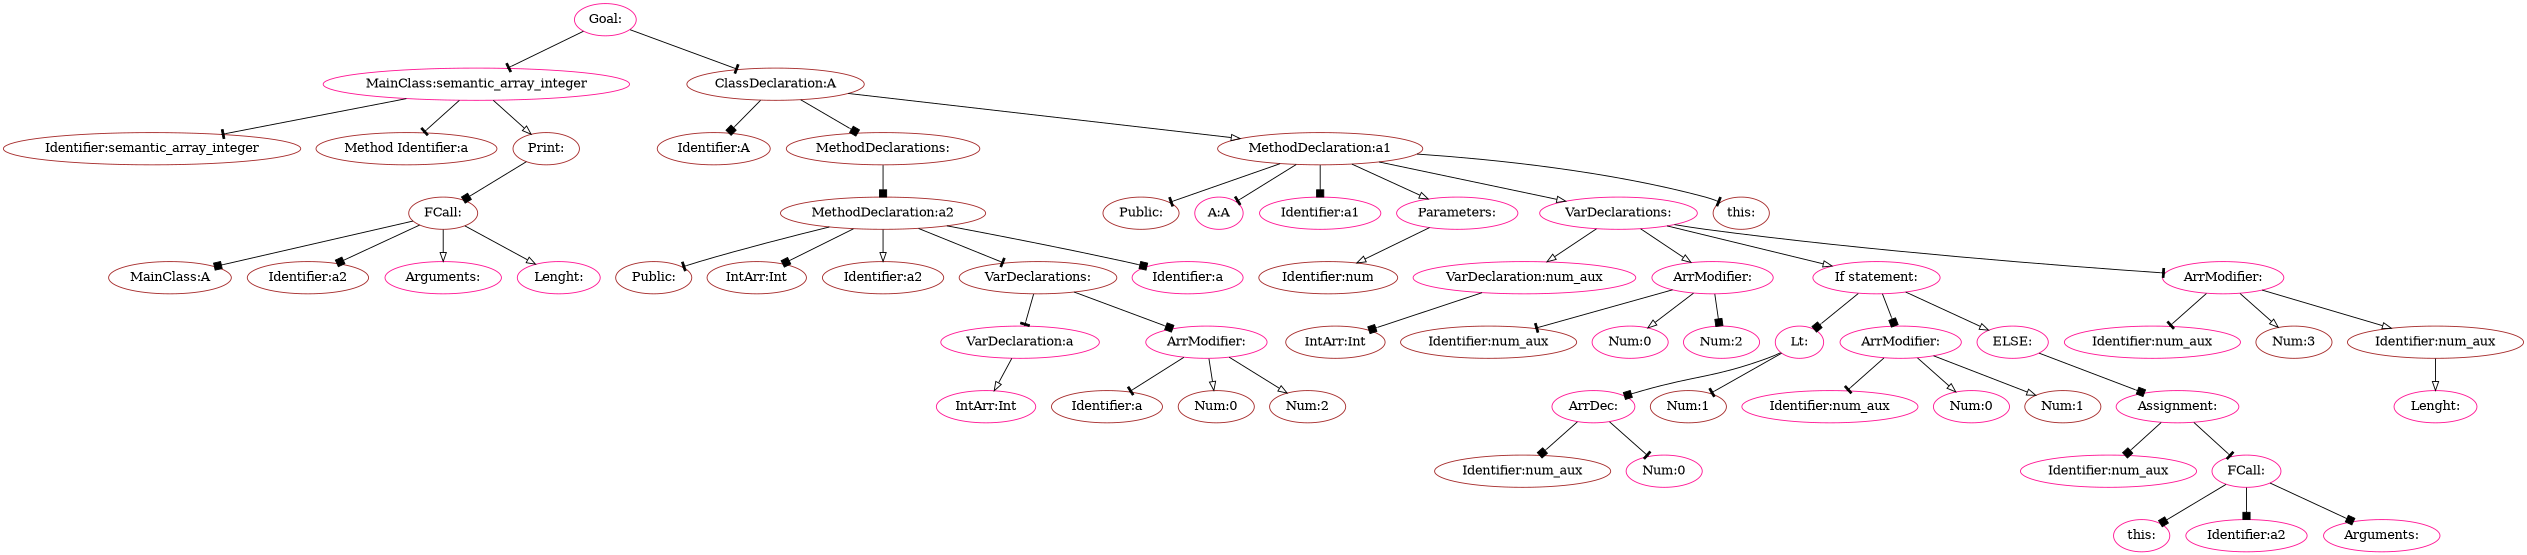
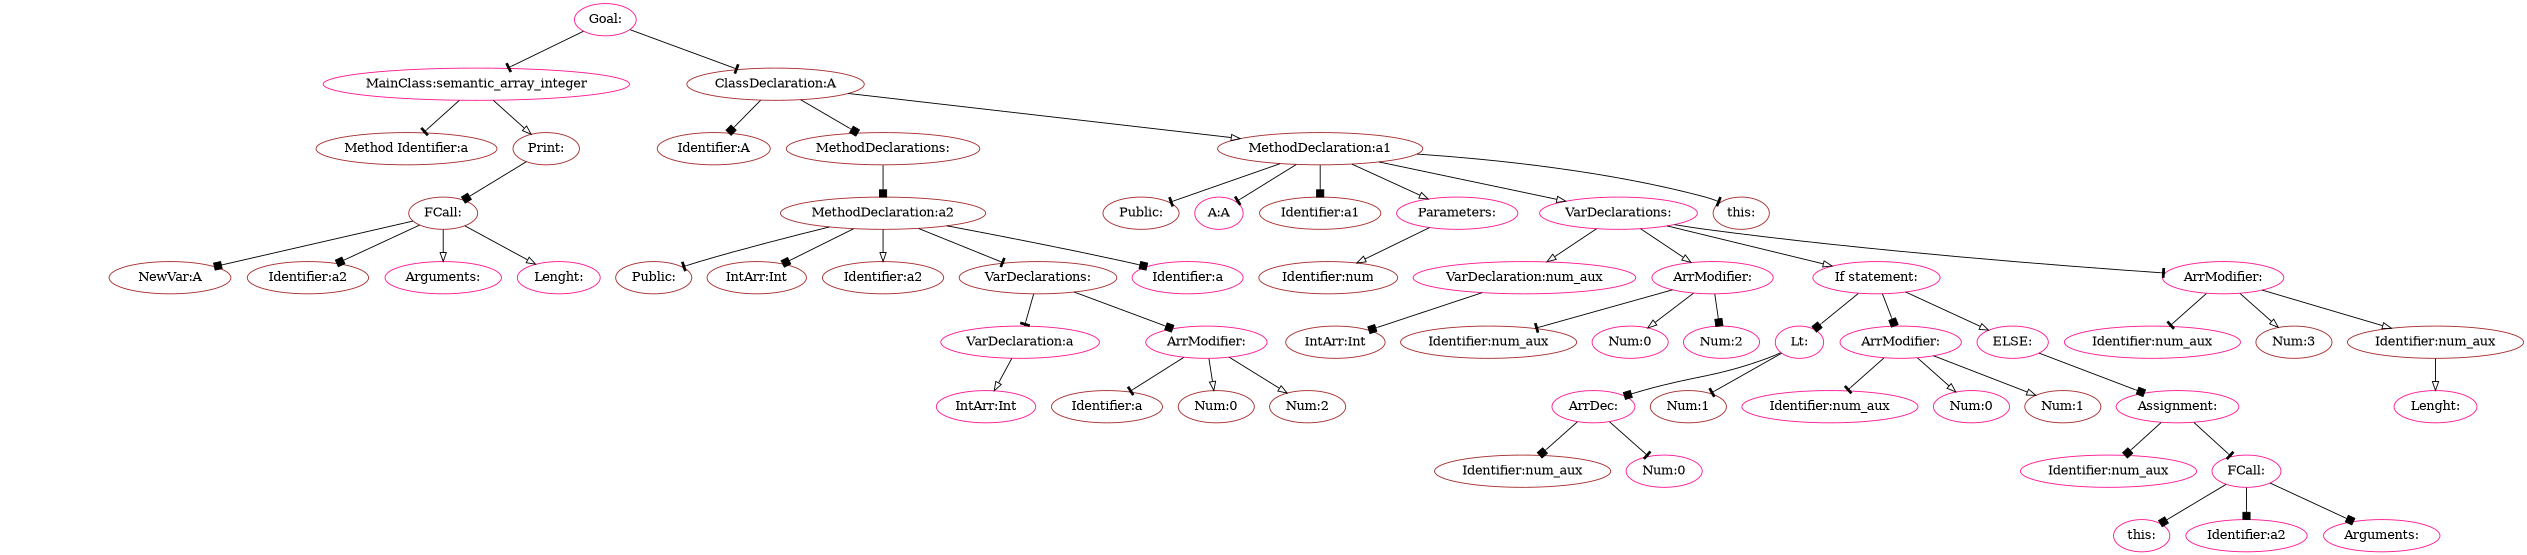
node "Identifier:semantic_array_integer": removed
node "Identifier:a1": color deeppink -> brown
node "MainClass:A": label "MainClass:A" -> "NewVar:A"
